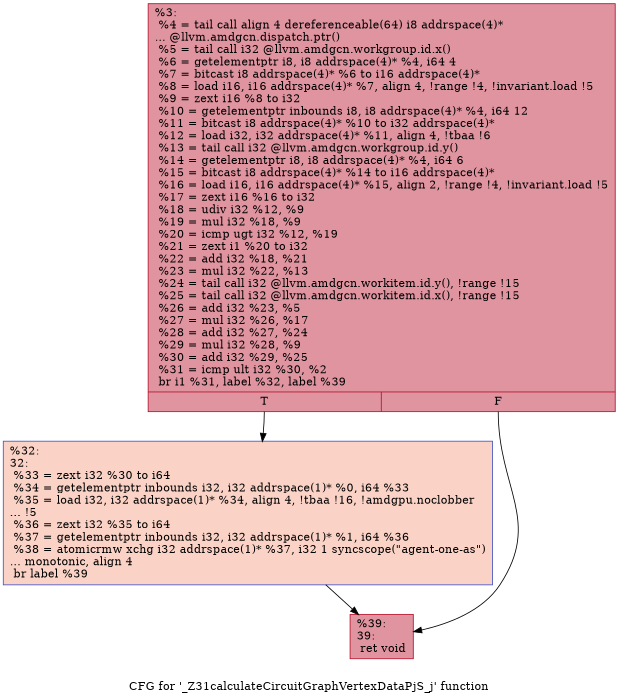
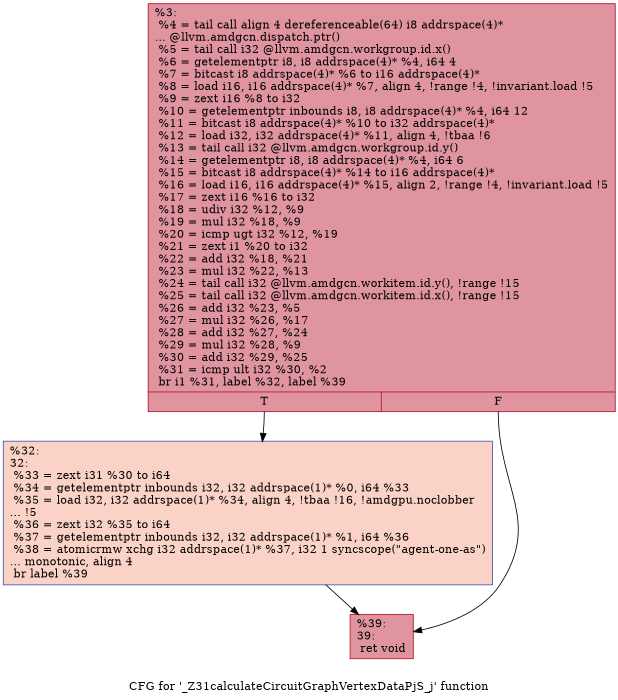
node "%32:": text "%33 = zext i32 %30 to i64" -> "%33 = zext i31 %30 to i64"
